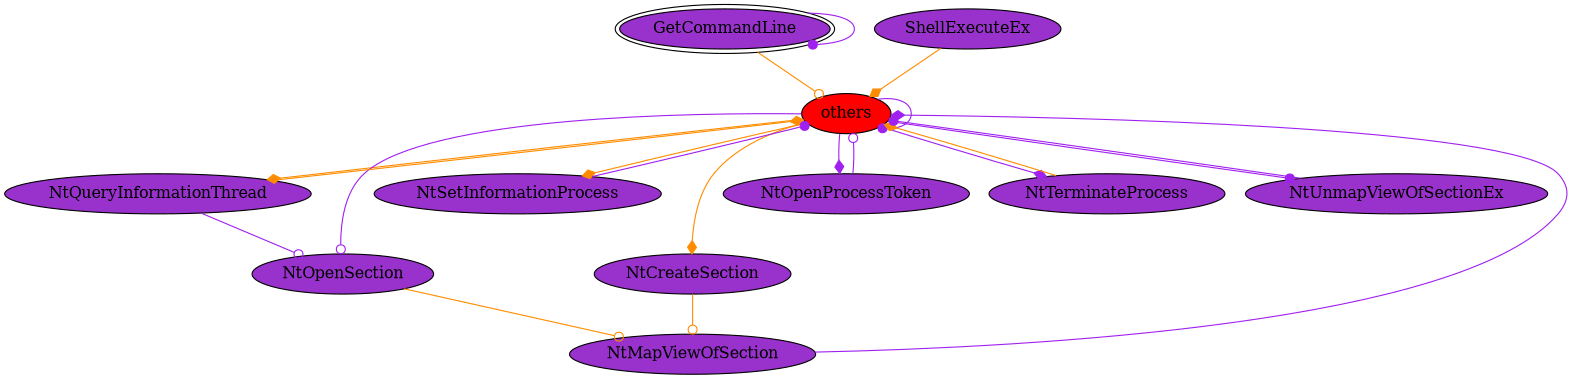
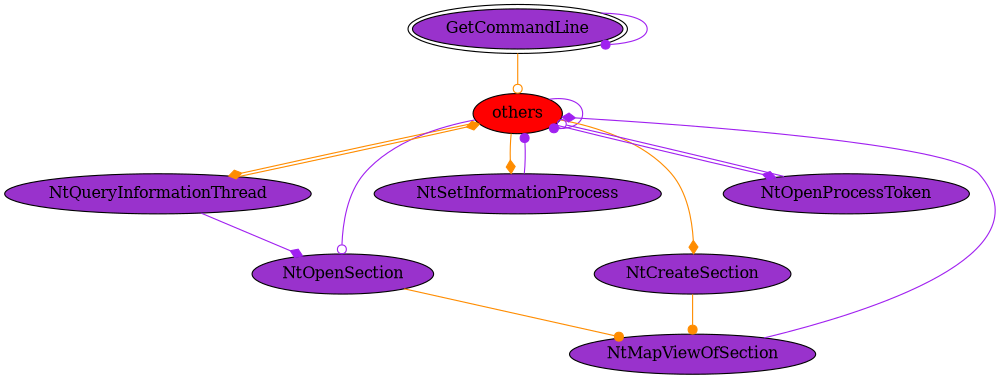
node "ShellExecuteEx": removed
node "NtTerminateProcess": removed
node "NtUnmapViewOfSectionEx": removed
edge "NtQueryInformationThread" -> "NtOpenSection": arrowhead odot -> diamond
edge "NtCreateSection" -> "NtMapViewOfSection": arrowhead odot -> dot
edge "NtOpenSection" -> "NtMapViewOfSection": arrowhead odot -> dot
